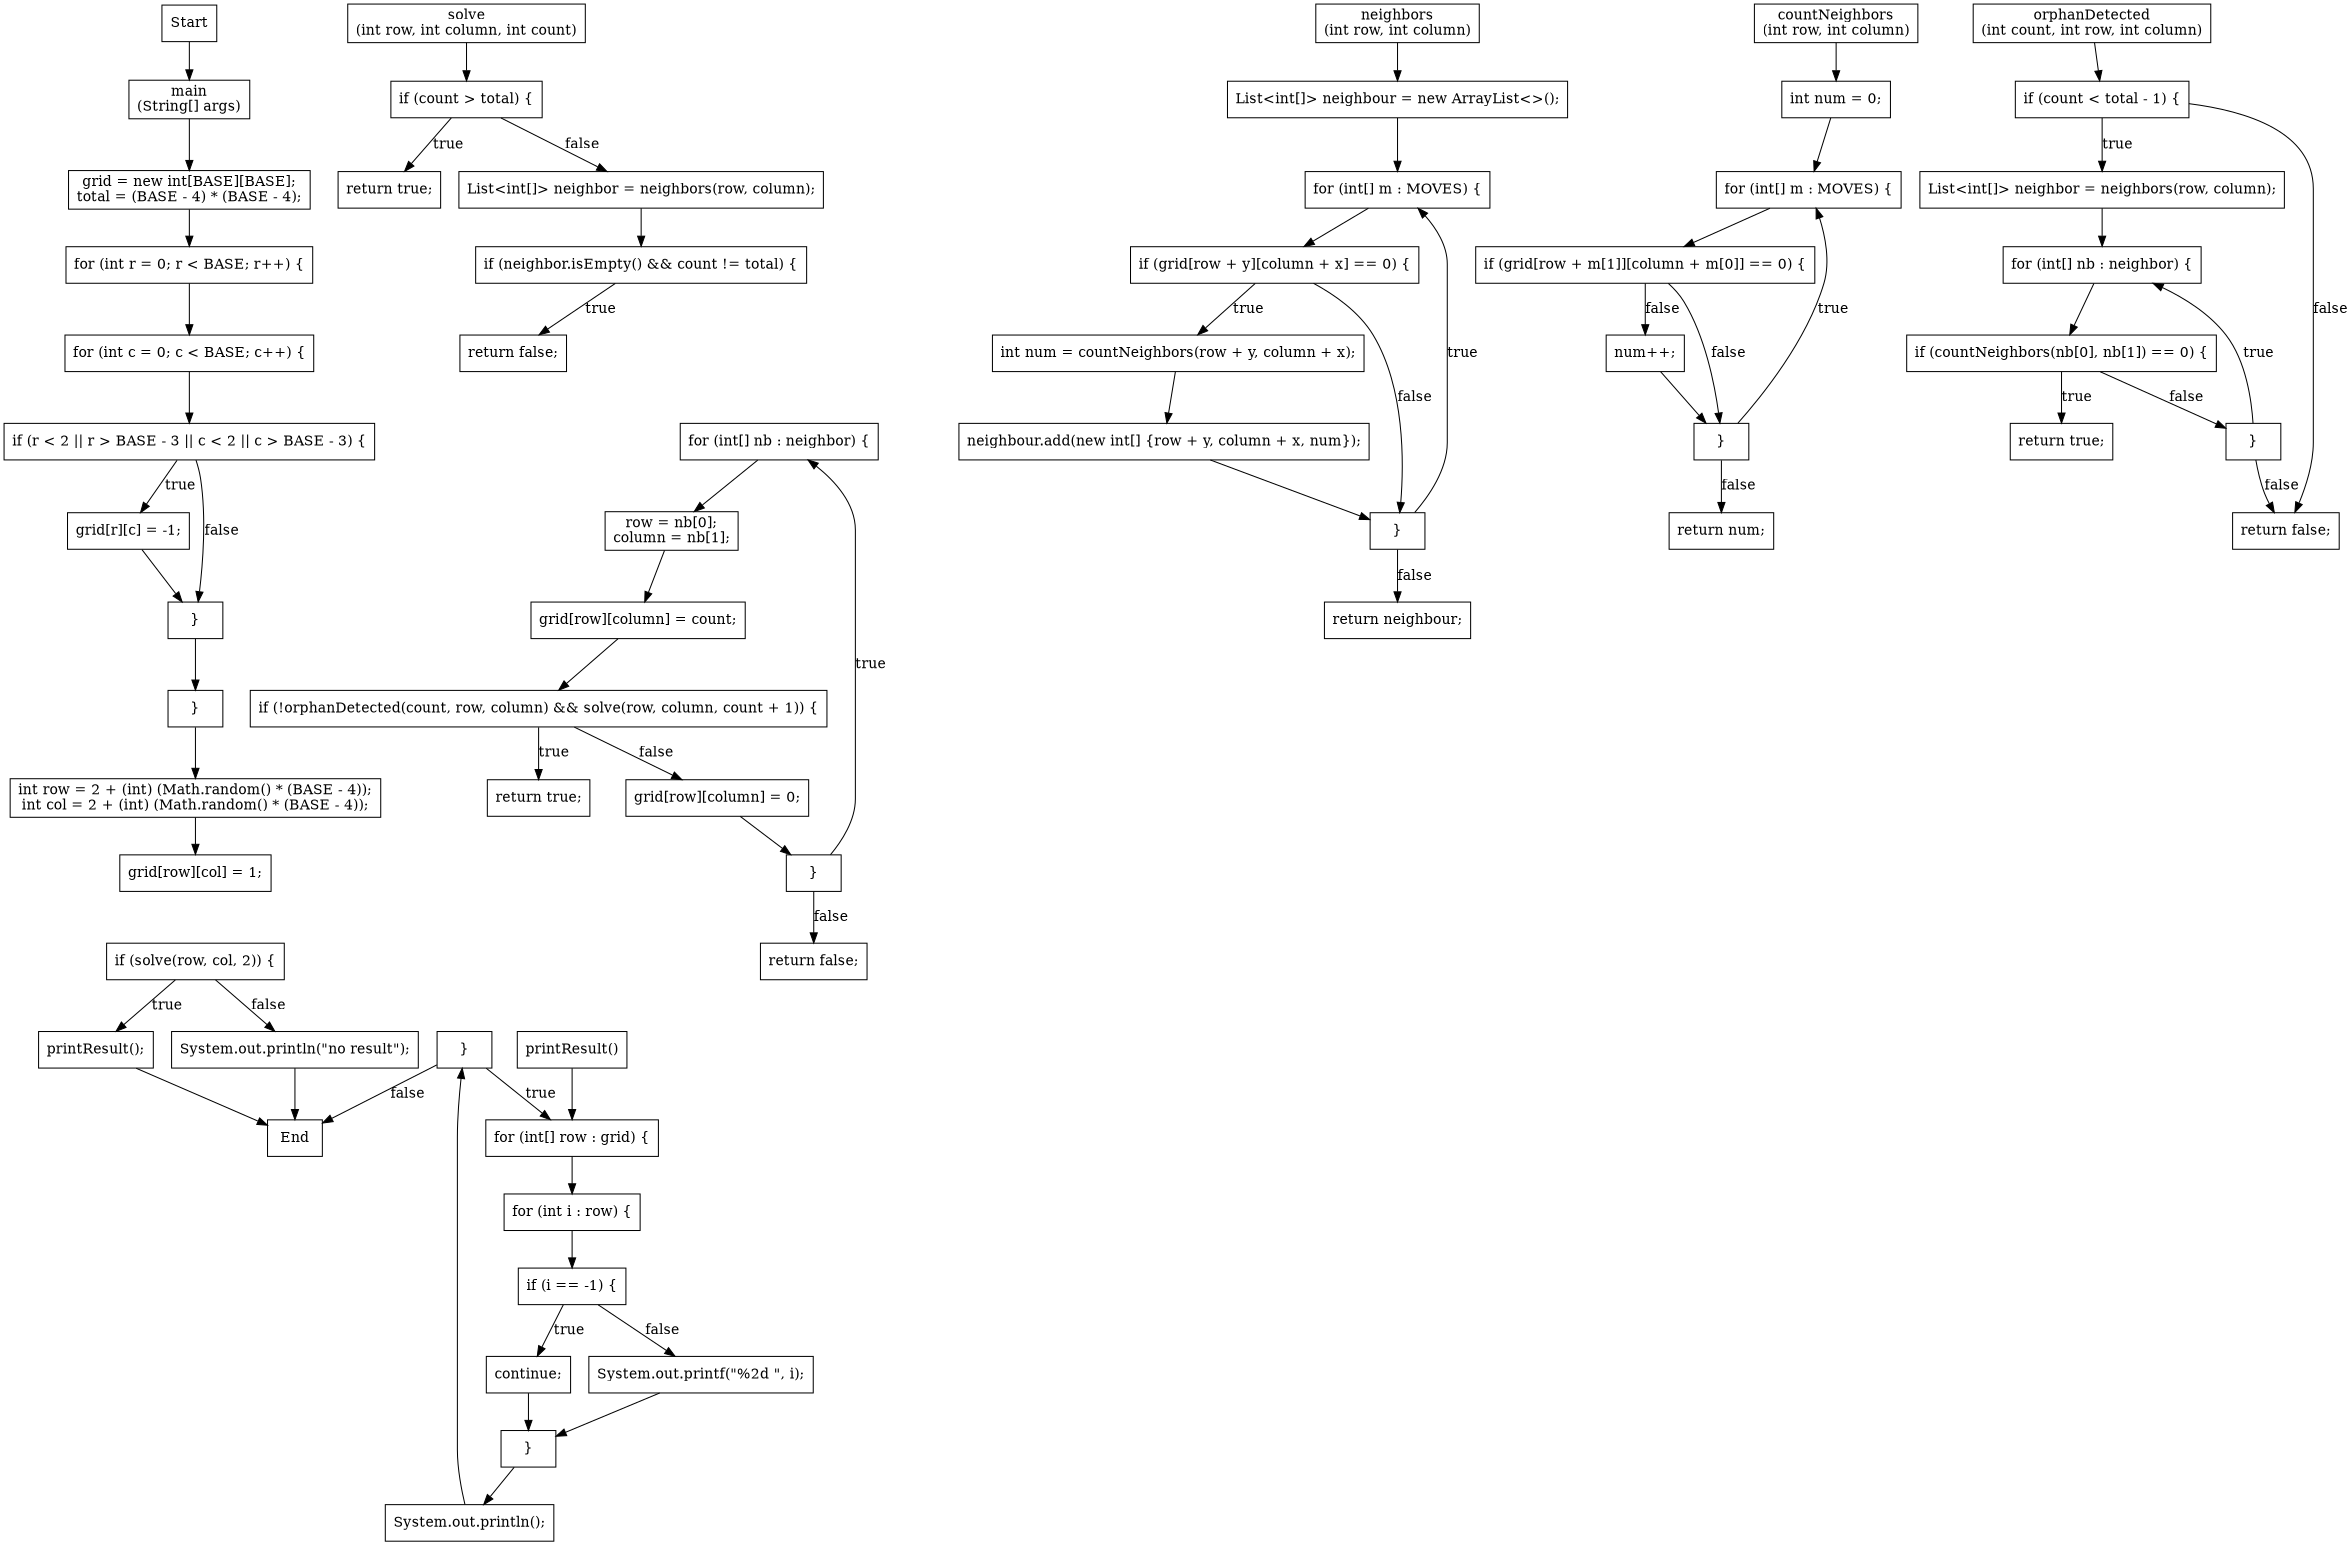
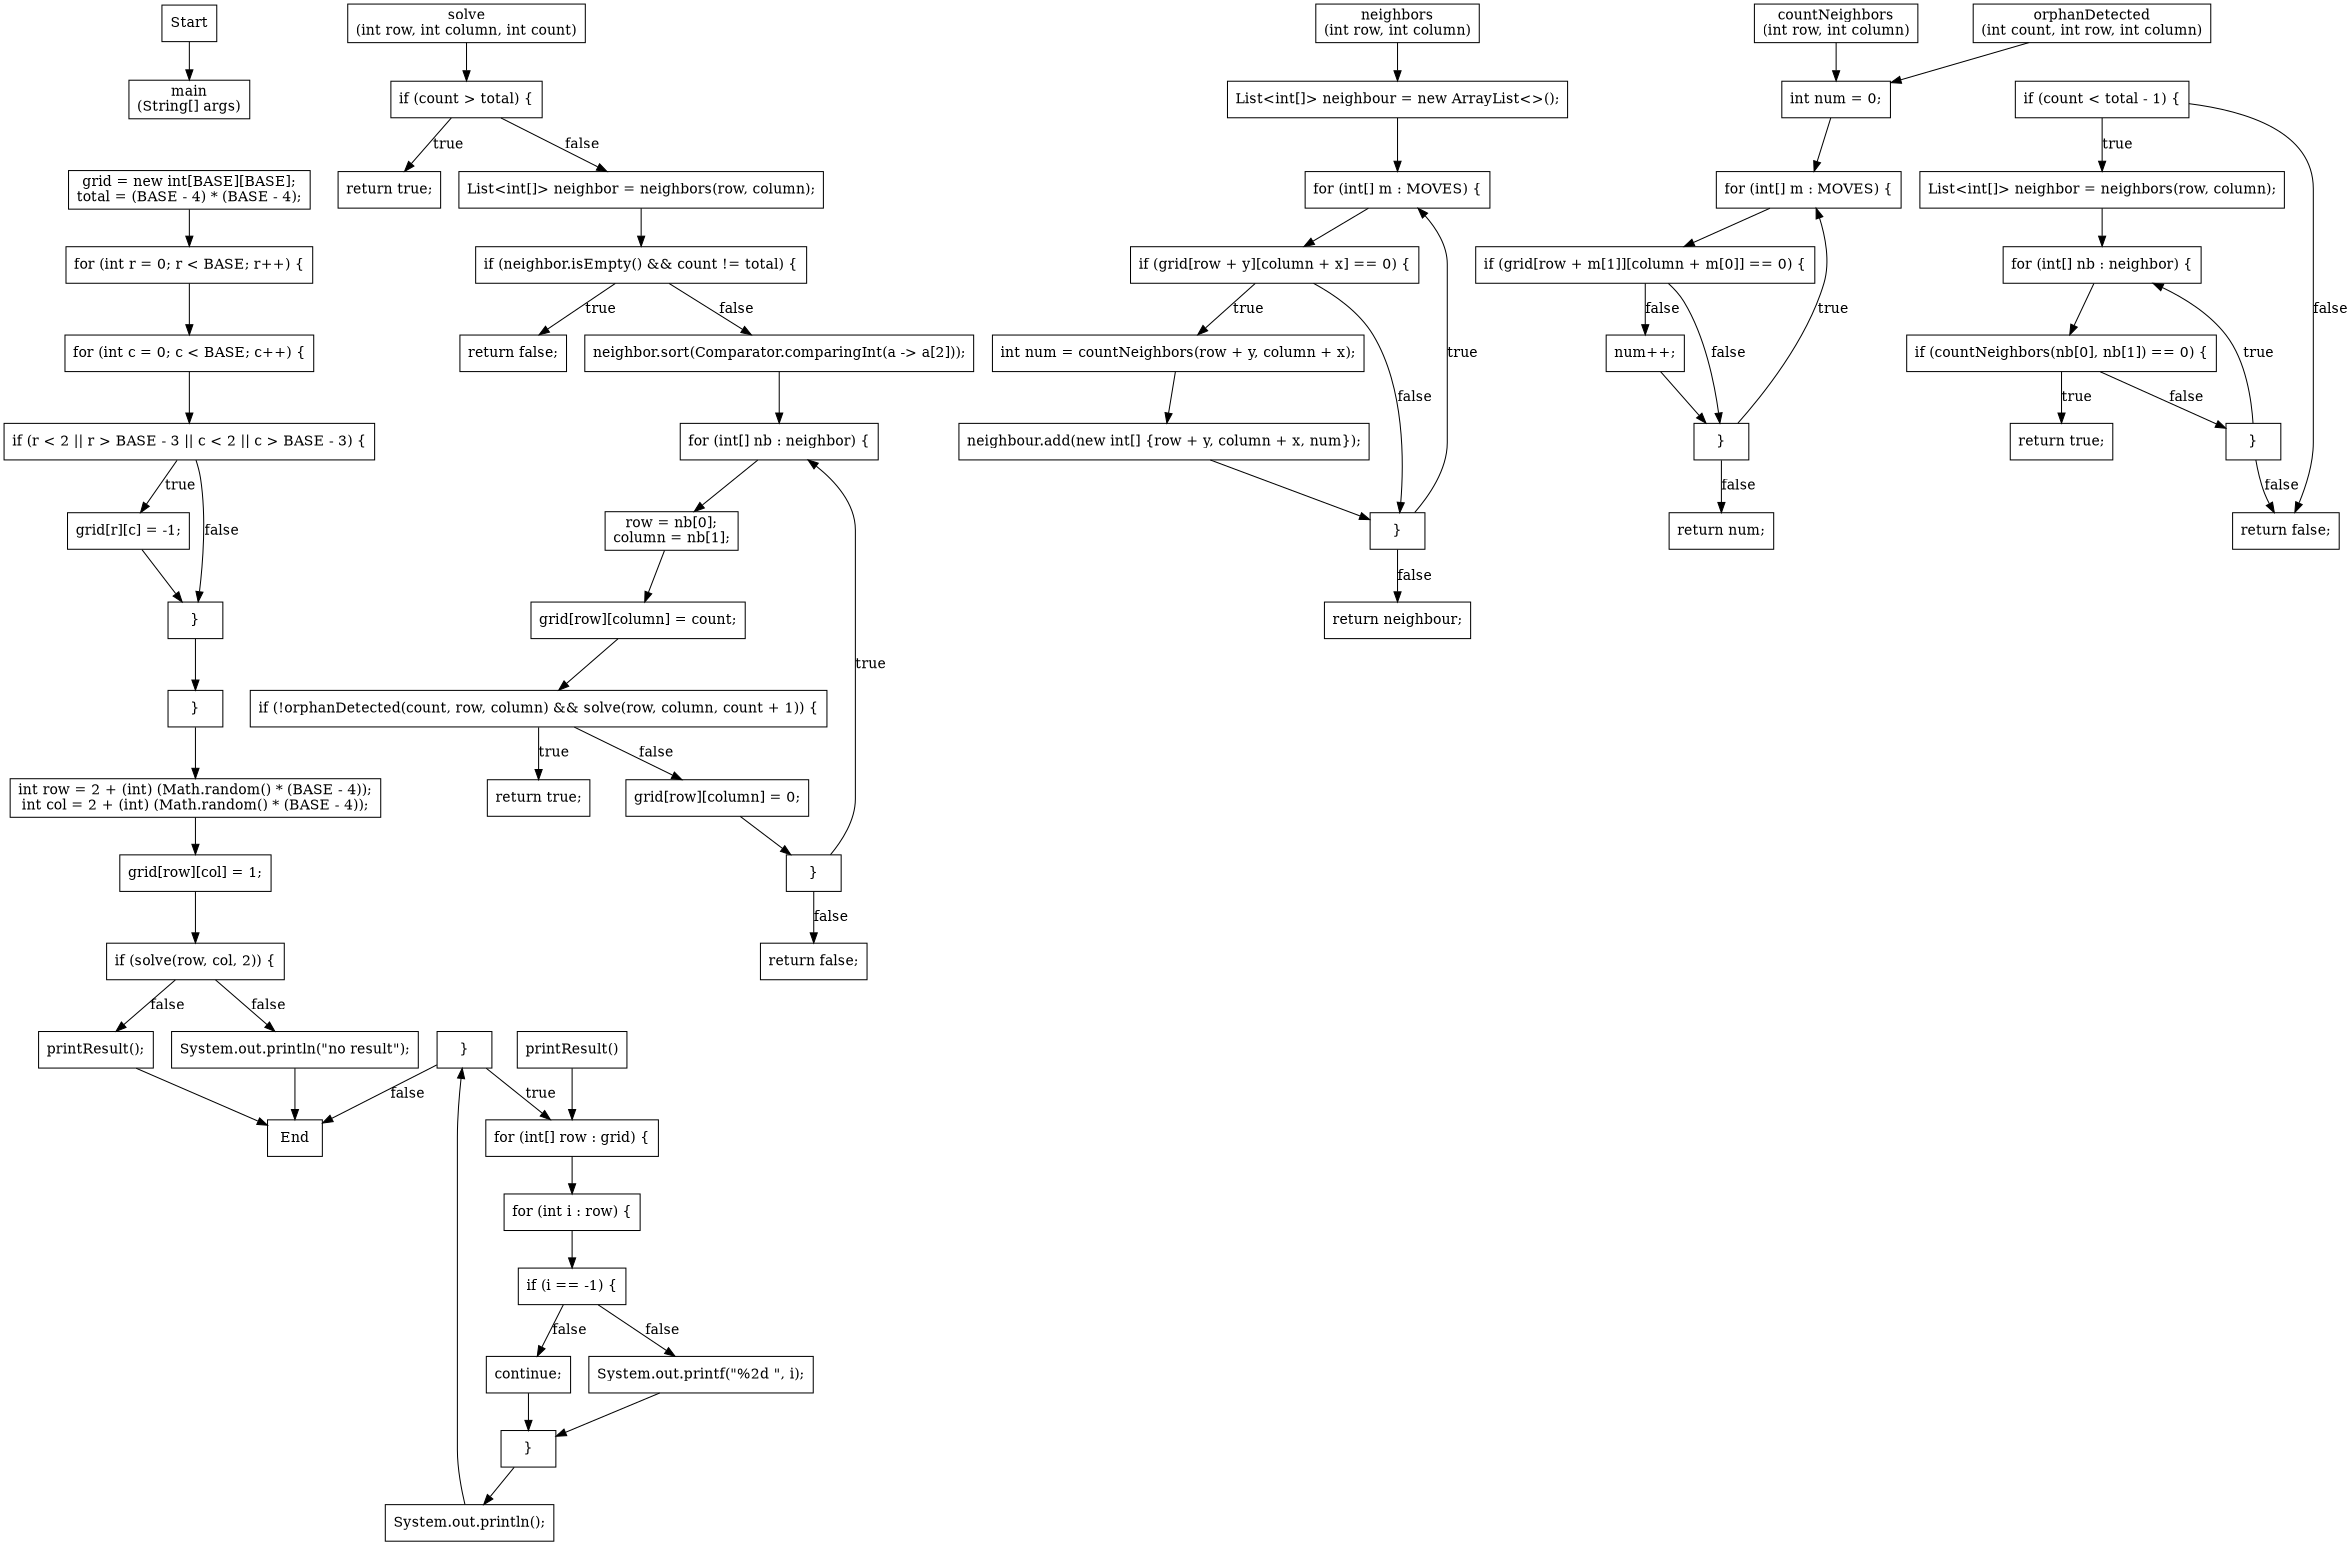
edge "orphanDetected (int count, int row, int column)" -> "if (count < total - 1) {": now "orphanDetected (int count, int row, int column)" -> "int num = 0;"
edge "main (String[] args)" -> "grid = new int[BASE][BASE]; total = (BASE - 4) * (BASE - 4);": removed
node "neighbor.sort(Comparator.comparingInt(a -> a[2]));": added
edge "grid[row][col] = 1;" -> "if (solve(row, col, 2)) {": added
edge "if (solve(row, col, 2)) {" -> "printResult();": label "true" -> "false"
edge "if (i == -1) {" -> "continue;": label "true" -> "false"
